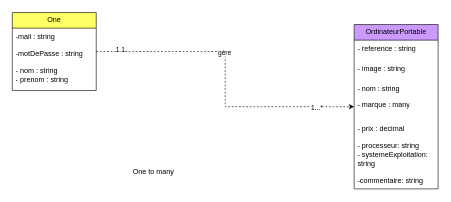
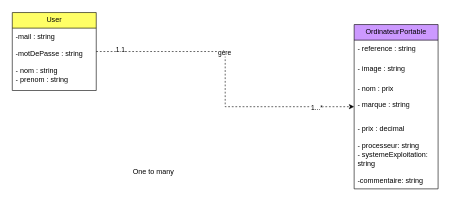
node "One": label "One" -> "User"
node "- nom : string": label "- nom : string" -> "- nom : prix"
node "- marque : many": label "- marque : many" -> "- marque : string"
